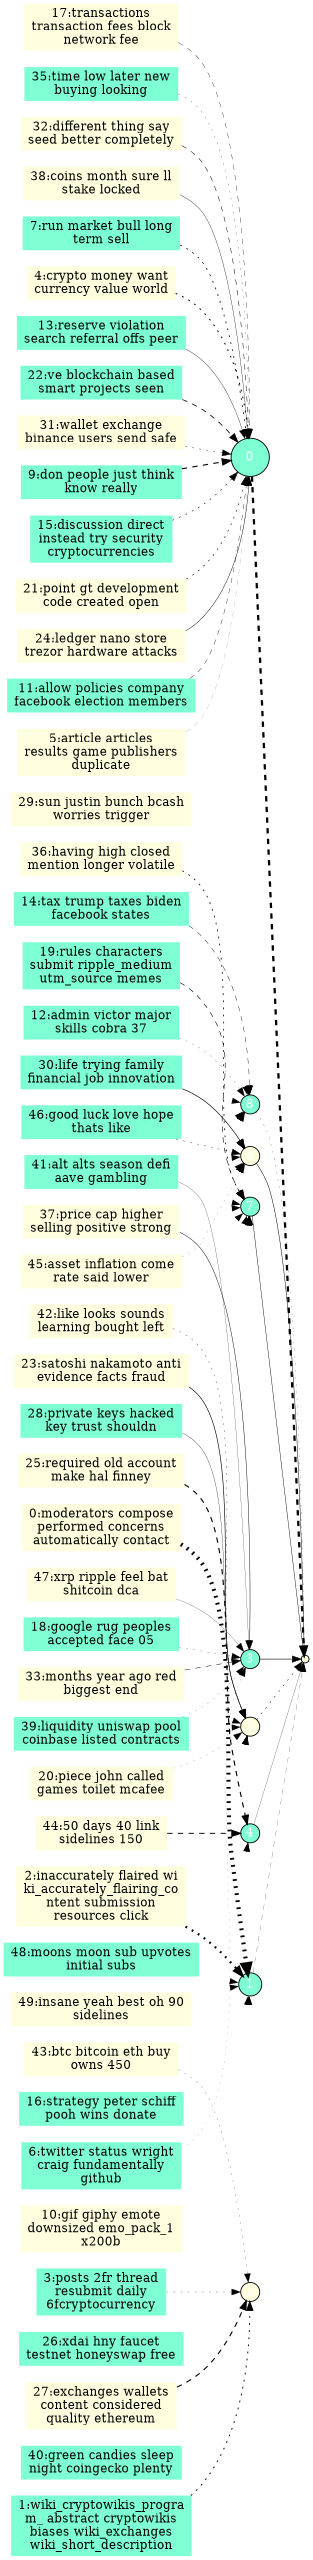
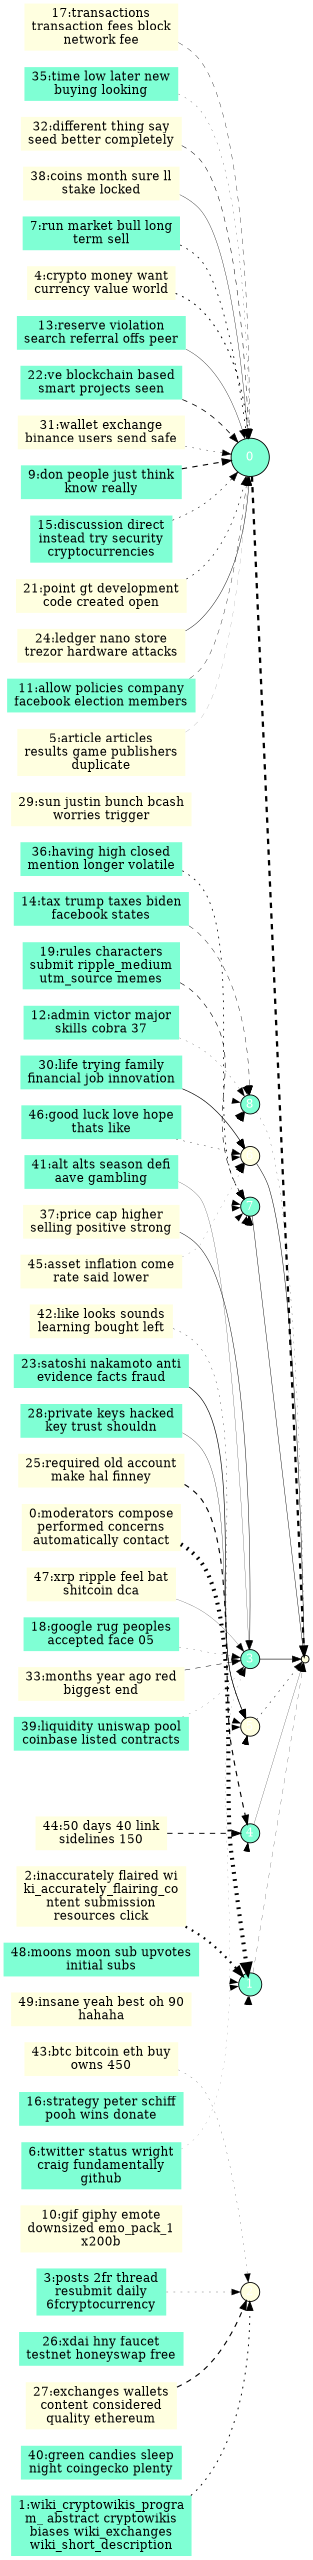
node "36:having high closed mention longer volatile": fillcolor lightyellow -> aquamarine
node "23:satoshi nakamoto anti evidence facts fraud": fillcolor lightyellow -> aquamarine
node "20:piece john called games toilet mcafee": removed
node "49:insane yeah best oh 90 sidelines": label "49:insane yeah best oh 90 sidelines" -> "49:insane yeah best oh 90 hahaha"
